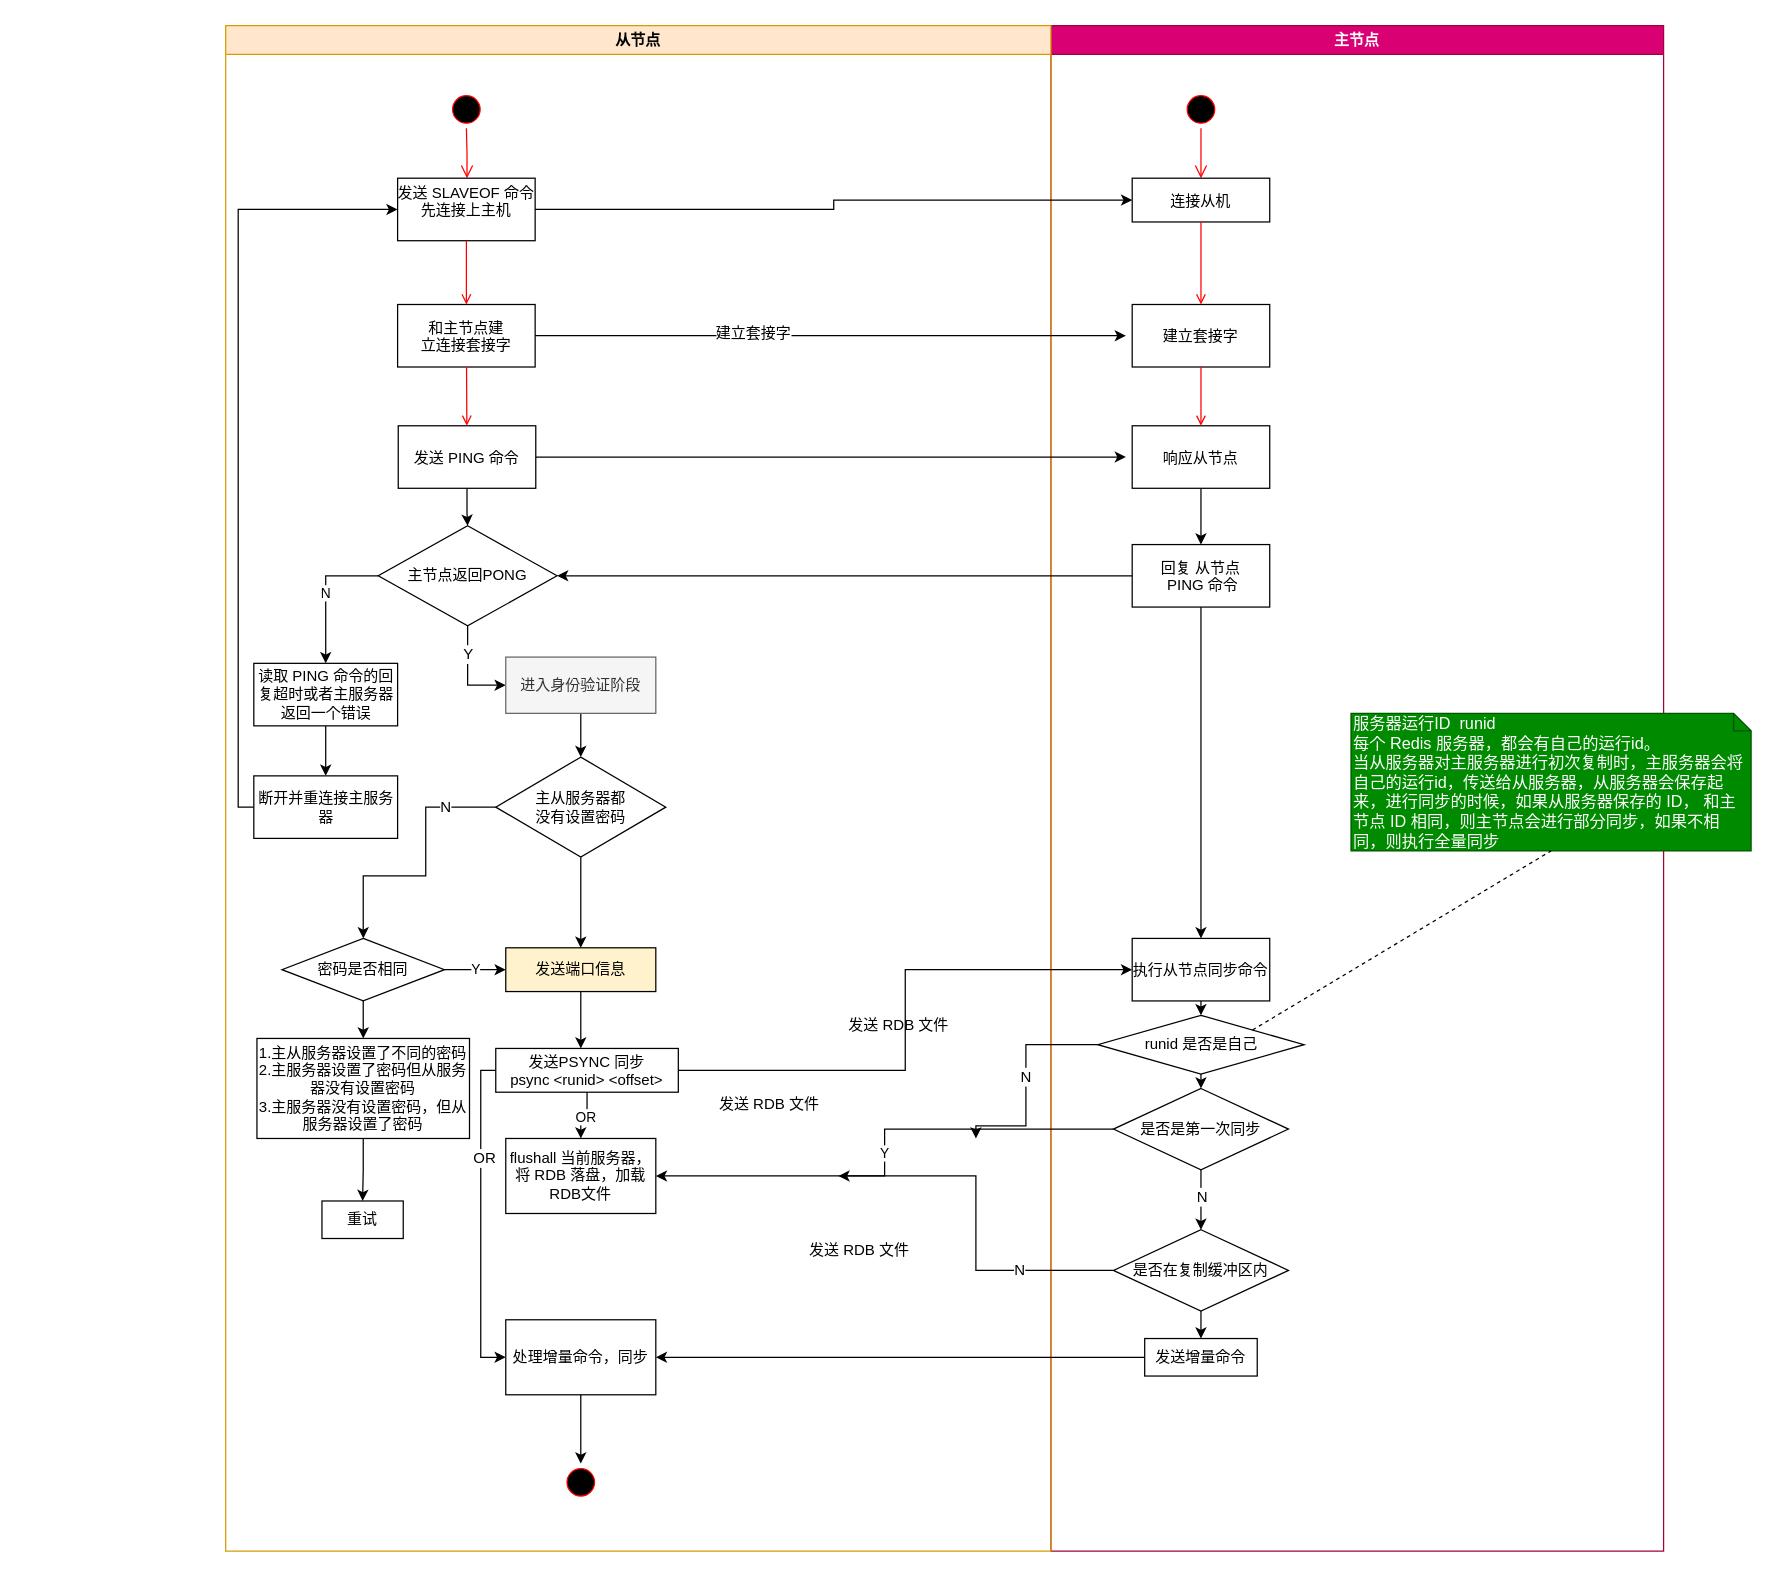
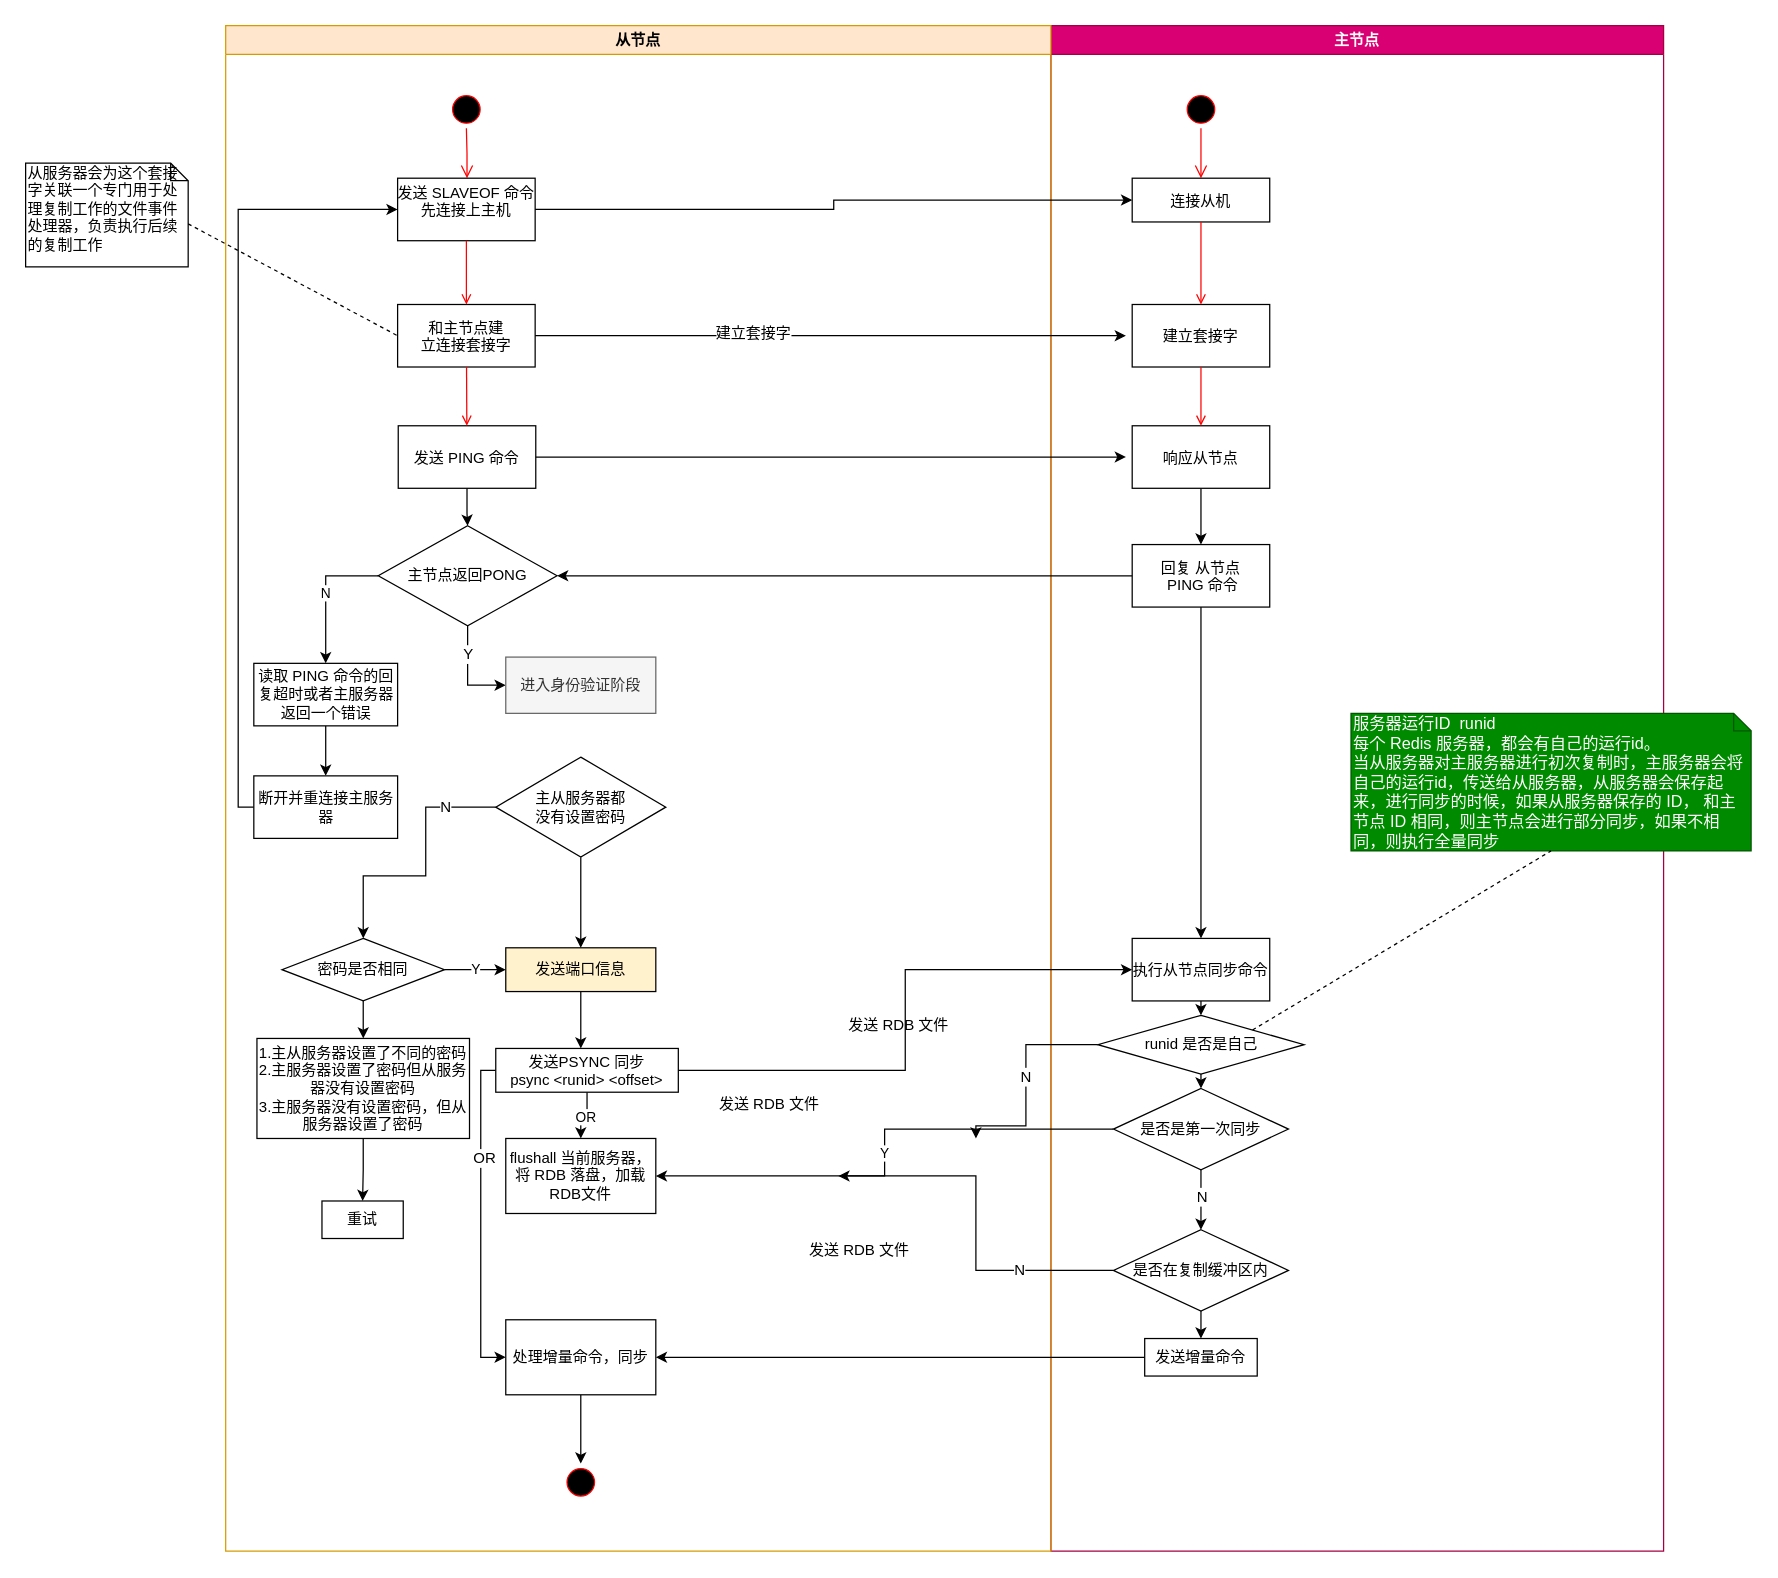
node "从服务器会为这个套接字关联一个专门用于处理复制工作的文件事件处理器，负责执行后续的复制工作": added
edge "从服务器会为这个套接字关联一个专门用于处理复制工作的文件事件处理器，负责执行后续的复制工作" -- "和主节点建 立连接套接字": added
edge "进入身份验证阶段" -> "主从服务器都 没有设置密码": removed
